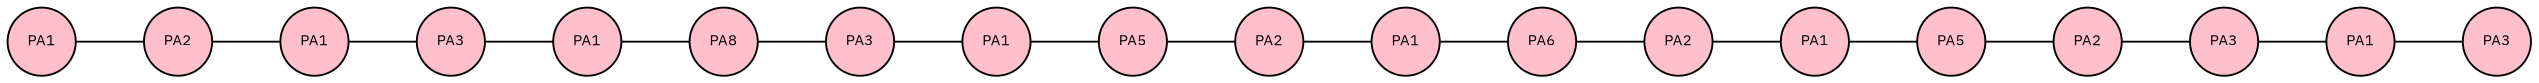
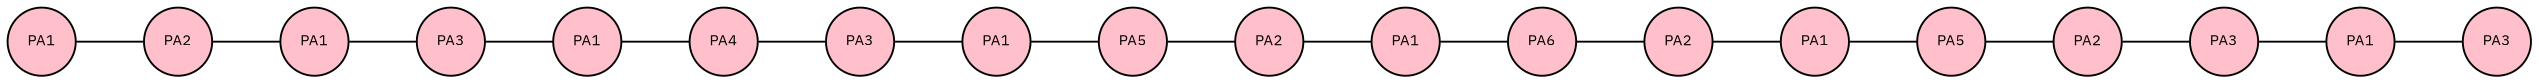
node "PA8": label "PA8" -> "PA4"
